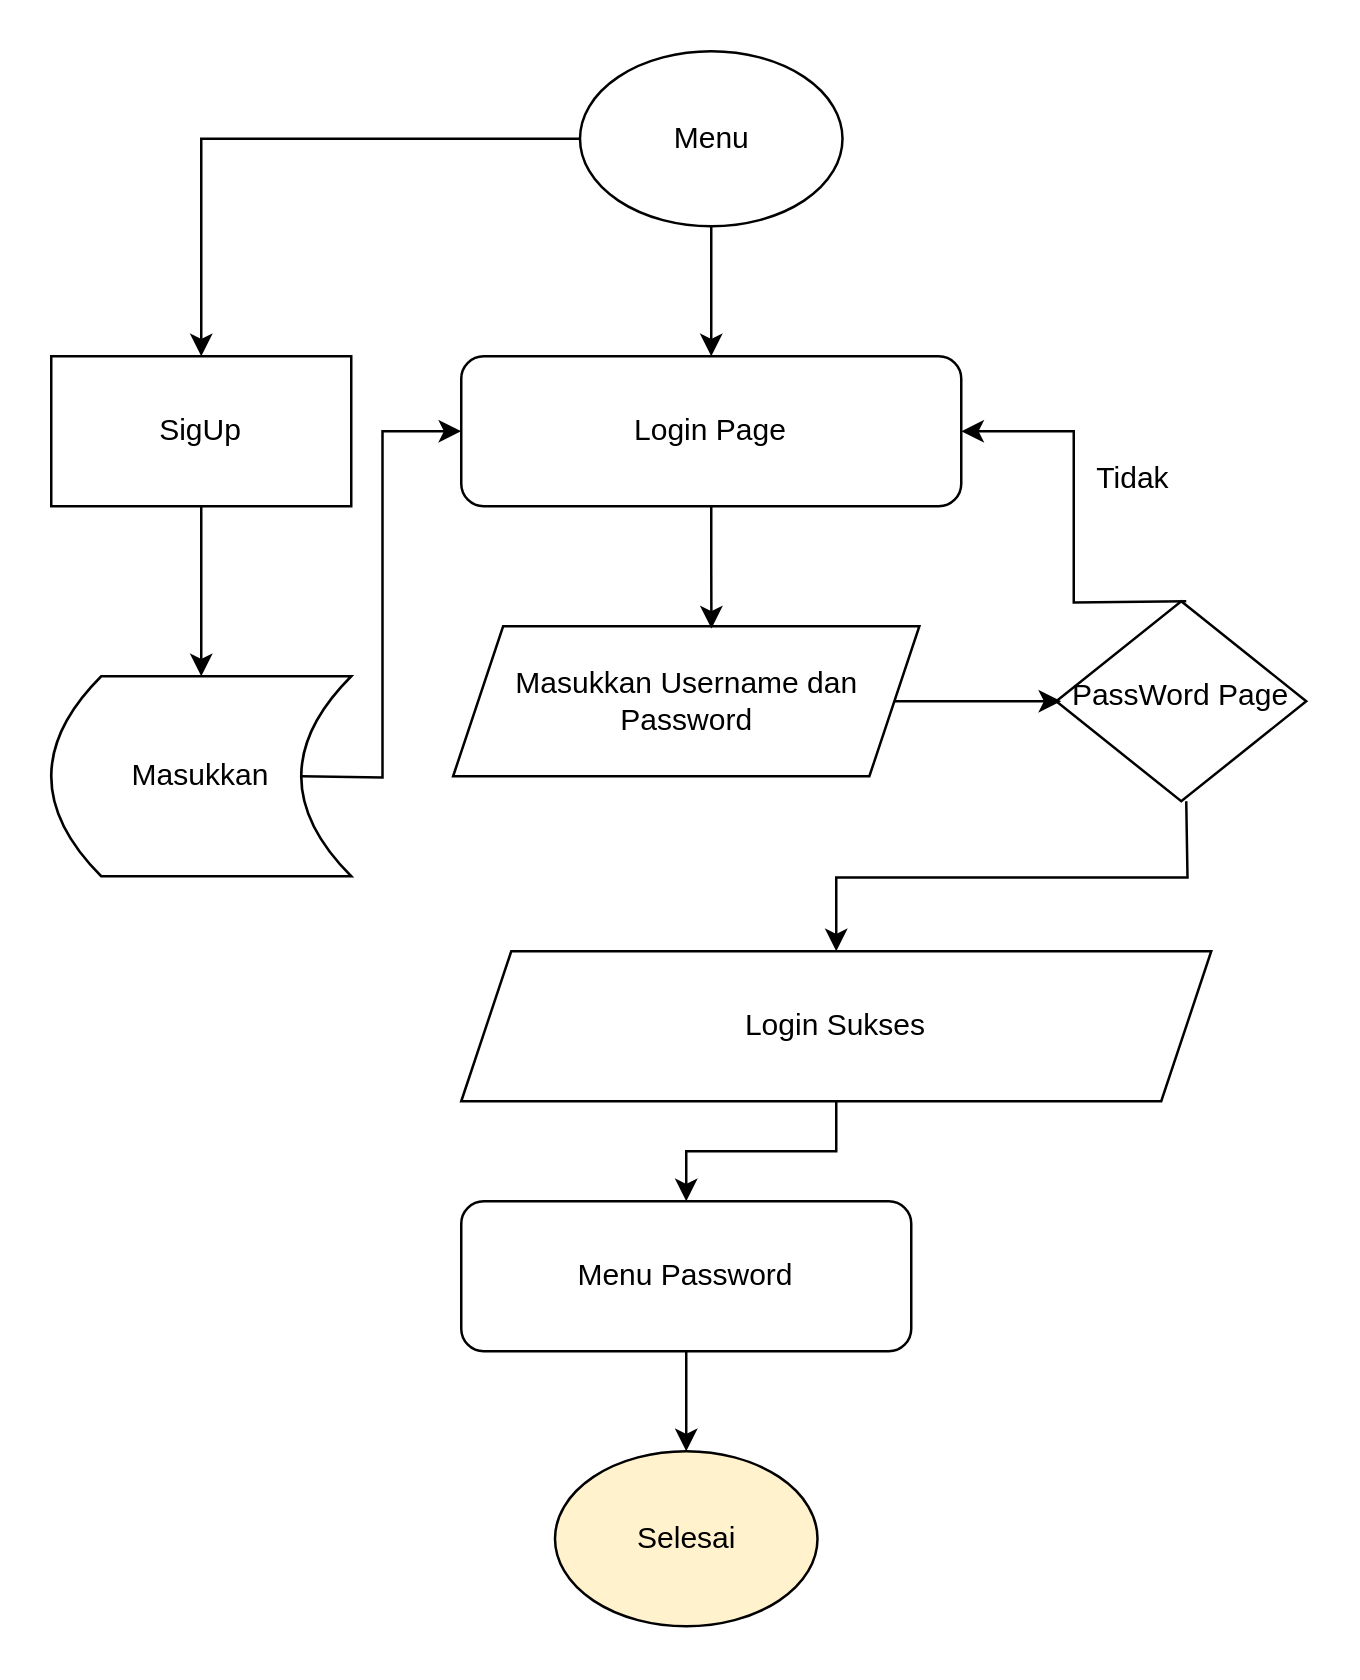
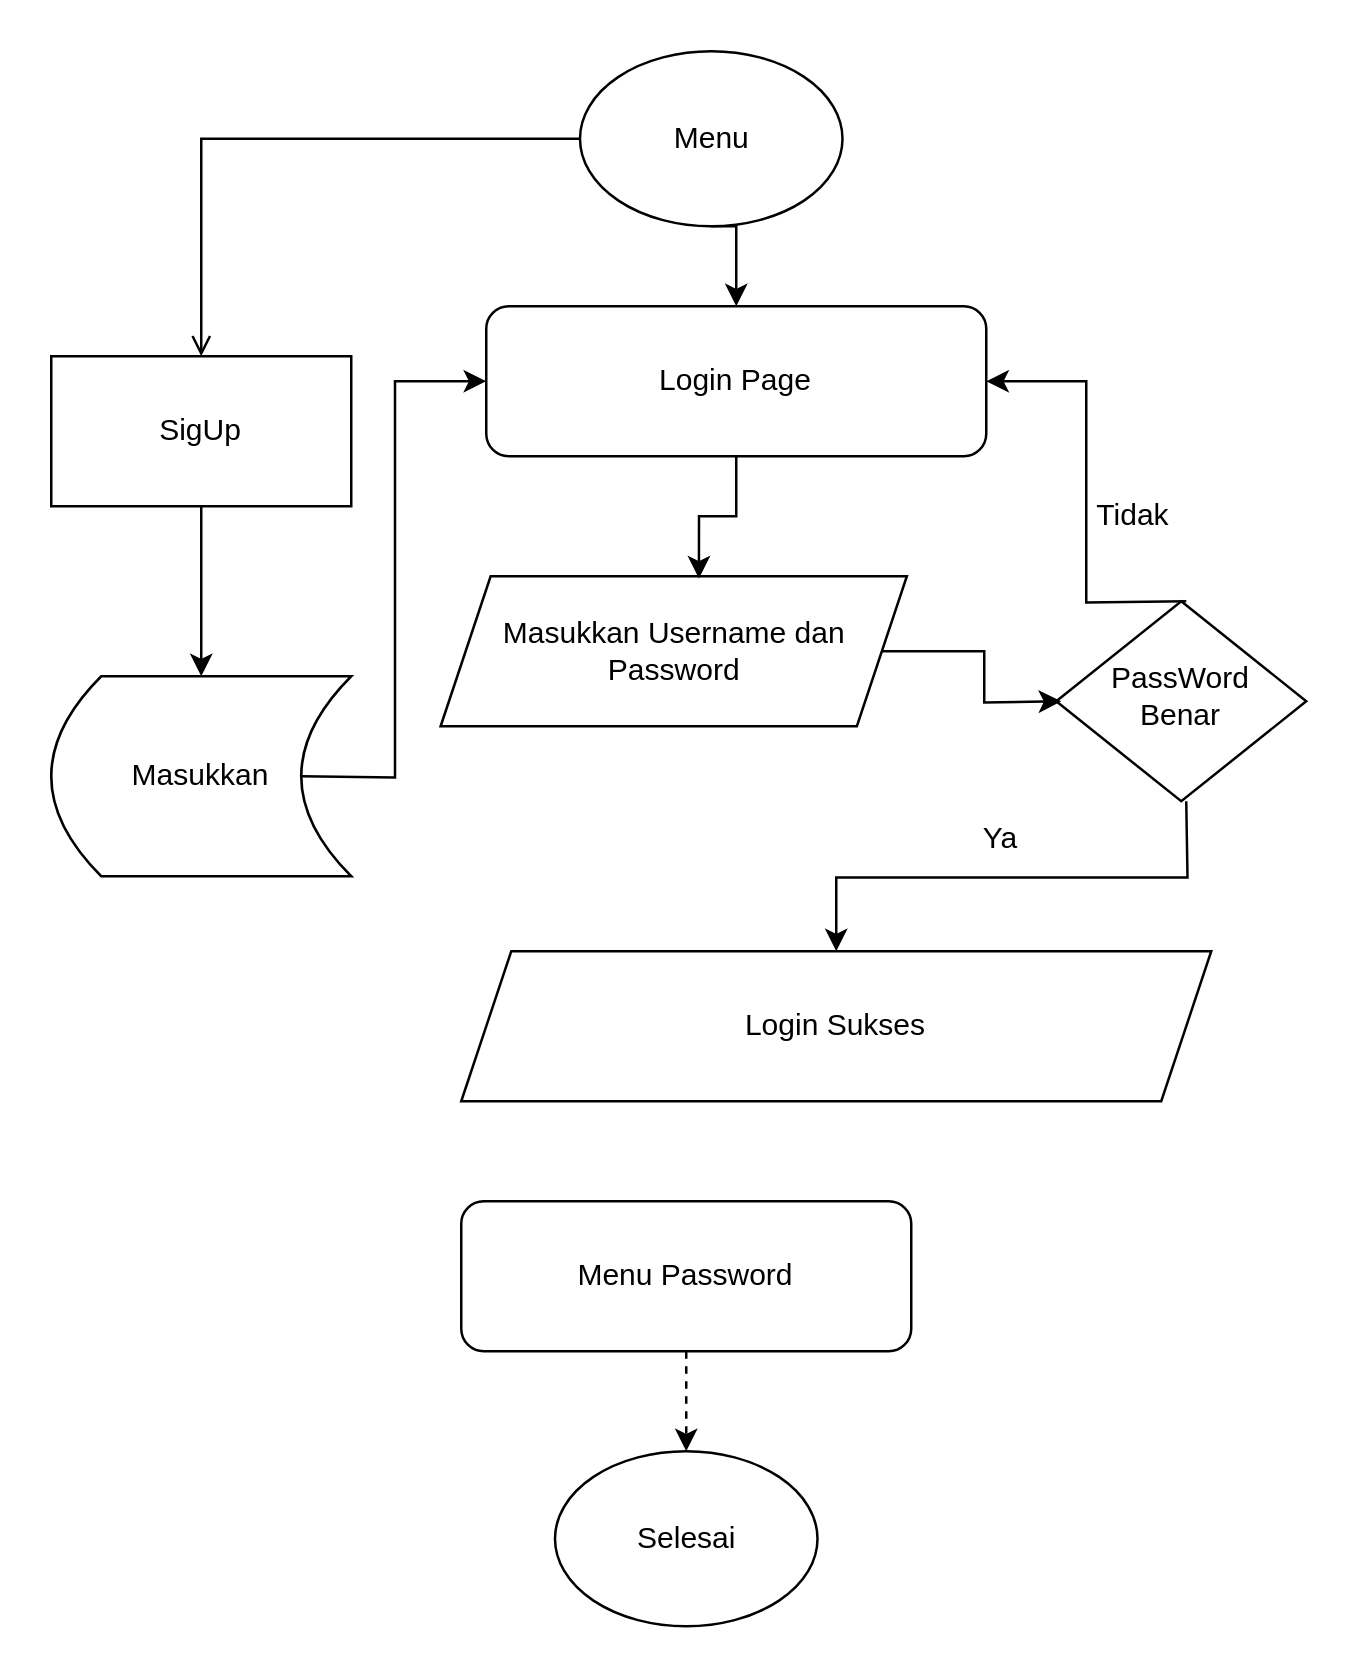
edge "Menu" -> "SigUp": arrowhead classic -> open
node "Login Page": moved (711, 431) -> (736, 381)
node "Tidak": moved (1134, 479) -> (1134, 516)
node "PassWord Page": label "PassWord Page" -> "PassWord Benar"
node "Masukkan Username dan Password": moved (686, 701) -> (674, 651)
node "Ya": added
edge "Login Sukses" -> "Menu Password": removed
edge "Menu Password" -> "Selesai": style solid -> dashed
node "Selesai": fillcolor #fff2cc -> #ffffff
